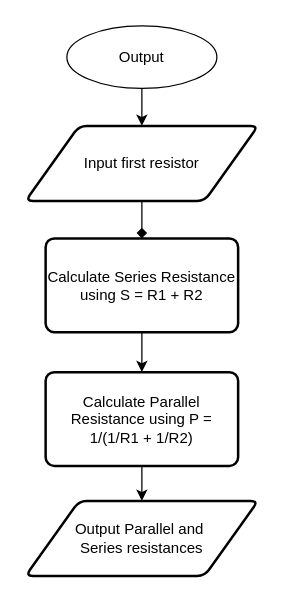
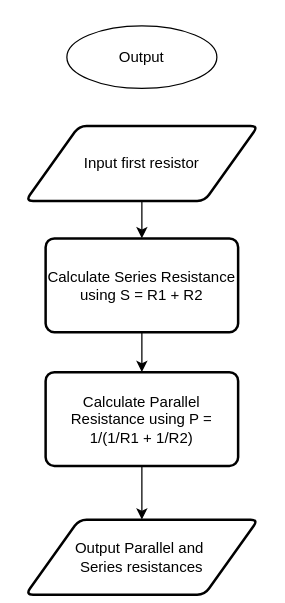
edge "Output" -> "Input first resistor": removed
edge "Input first resistor" -> "Calculate Series Resistance using S = R1 + R2": arrowhead diamond -> classic
node "Output Parallel and Series resistances": moved (142, 538) -> (142, 557)
